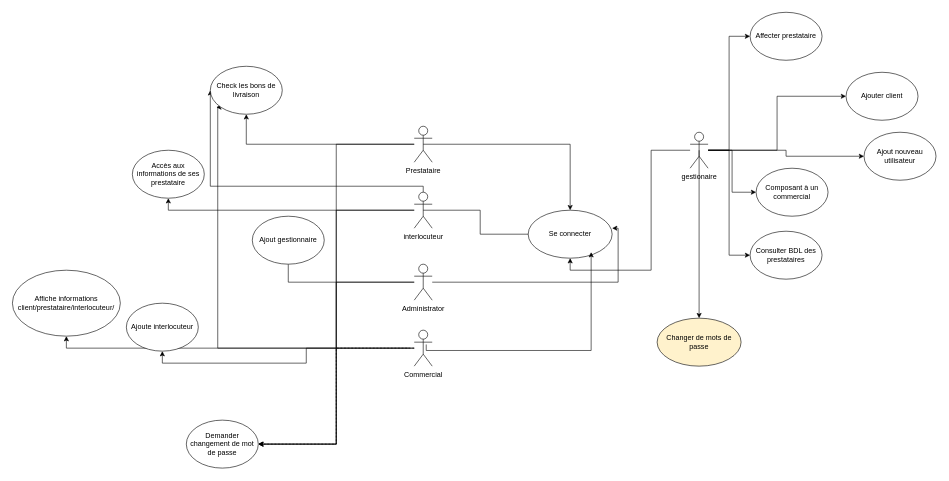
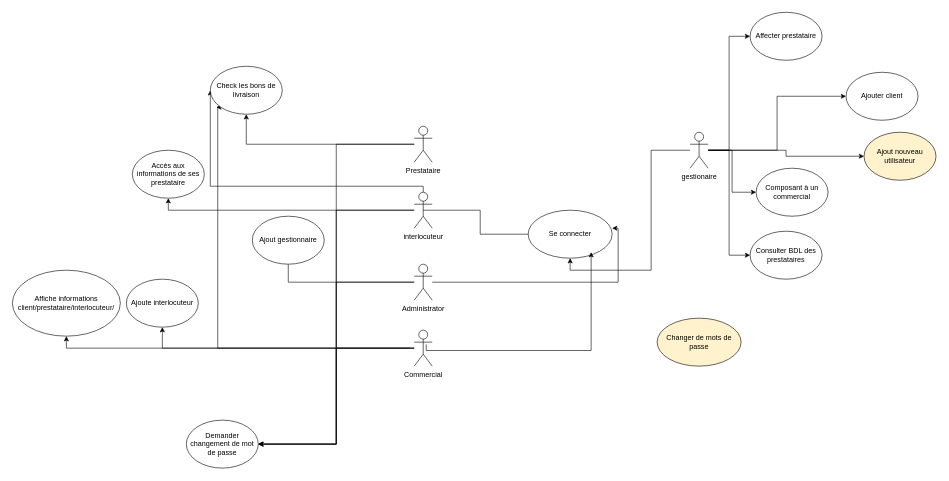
edge "Prestataire" -> "Se connecter": removed
node "Ajout nouveau utilisateur": fillcolor #ffffff -> #fff2cc
edge "gestionaire" -> "Changer de mots de passe": removed
node "Ajoute interlocuteur": moved (162, 327) -> (162, 303)
edge "Commercial" -- "Demander changement de mot de passe": style dashed -> solid
